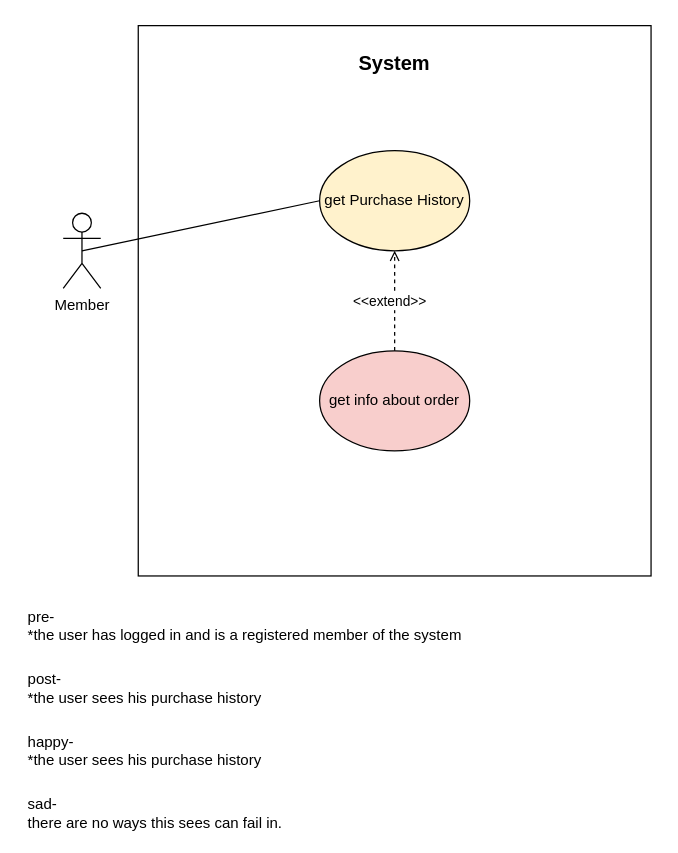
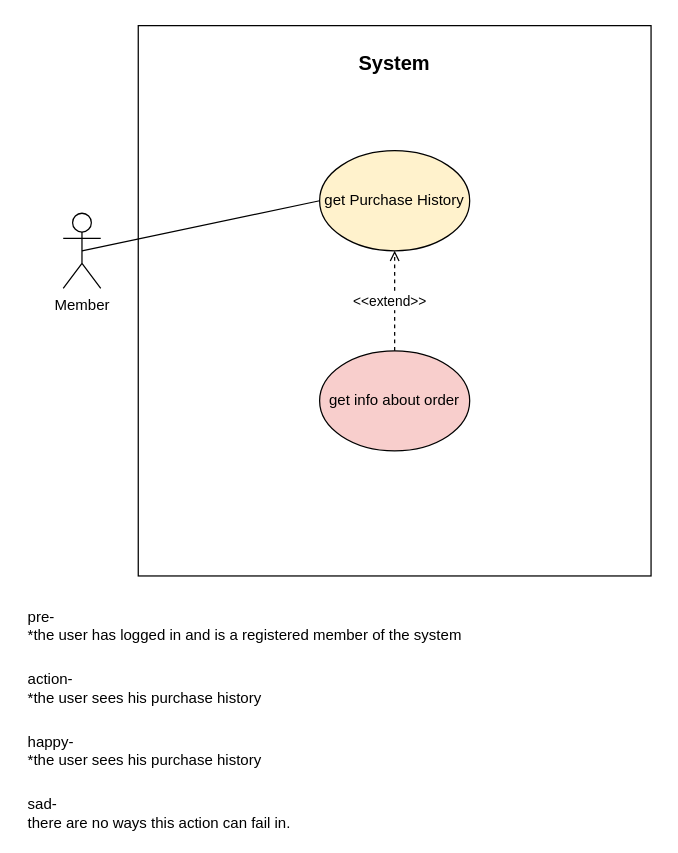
node "post- *the user sees his purchase history": label "post- *the user sees his purchase history" -> "action- *the user sees his purchase history"
node "sad- there are no ways this sees can fail in.": label "sad- there are no ways this sees can fail in." -> "sad- there are no ways this action can fail in."
